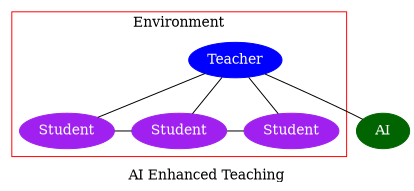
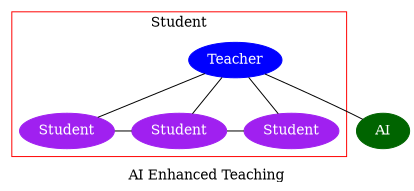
cluster "Environment": label "Environment" -> "Student"
